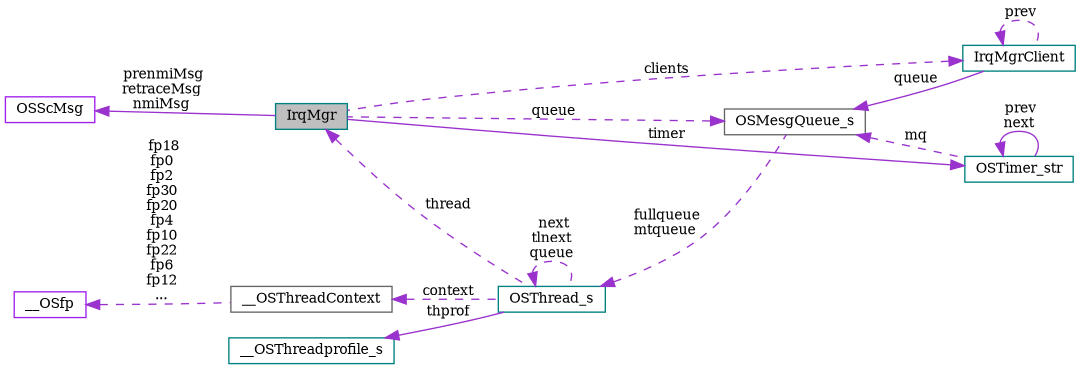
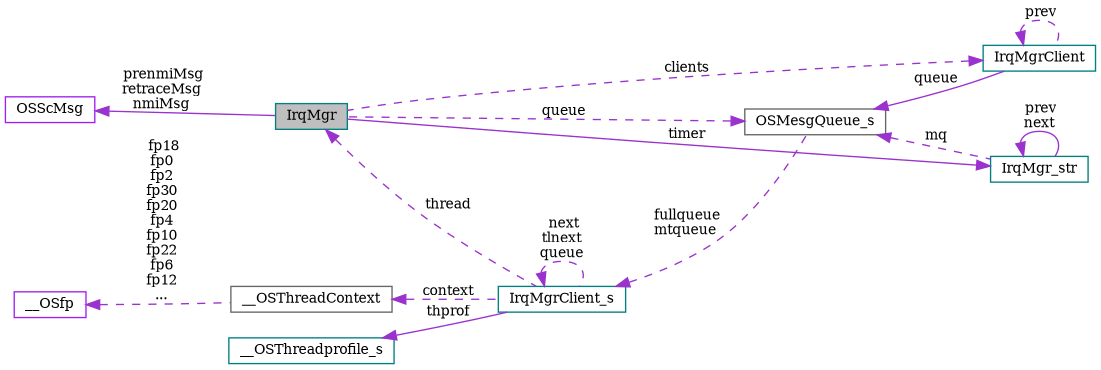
node "OSTimer_str": label "OSTimer_str" -> "IrqMgr_str"
node "OSThread_s": label "OSThread_s" -> "IrqMgrClient_s"
